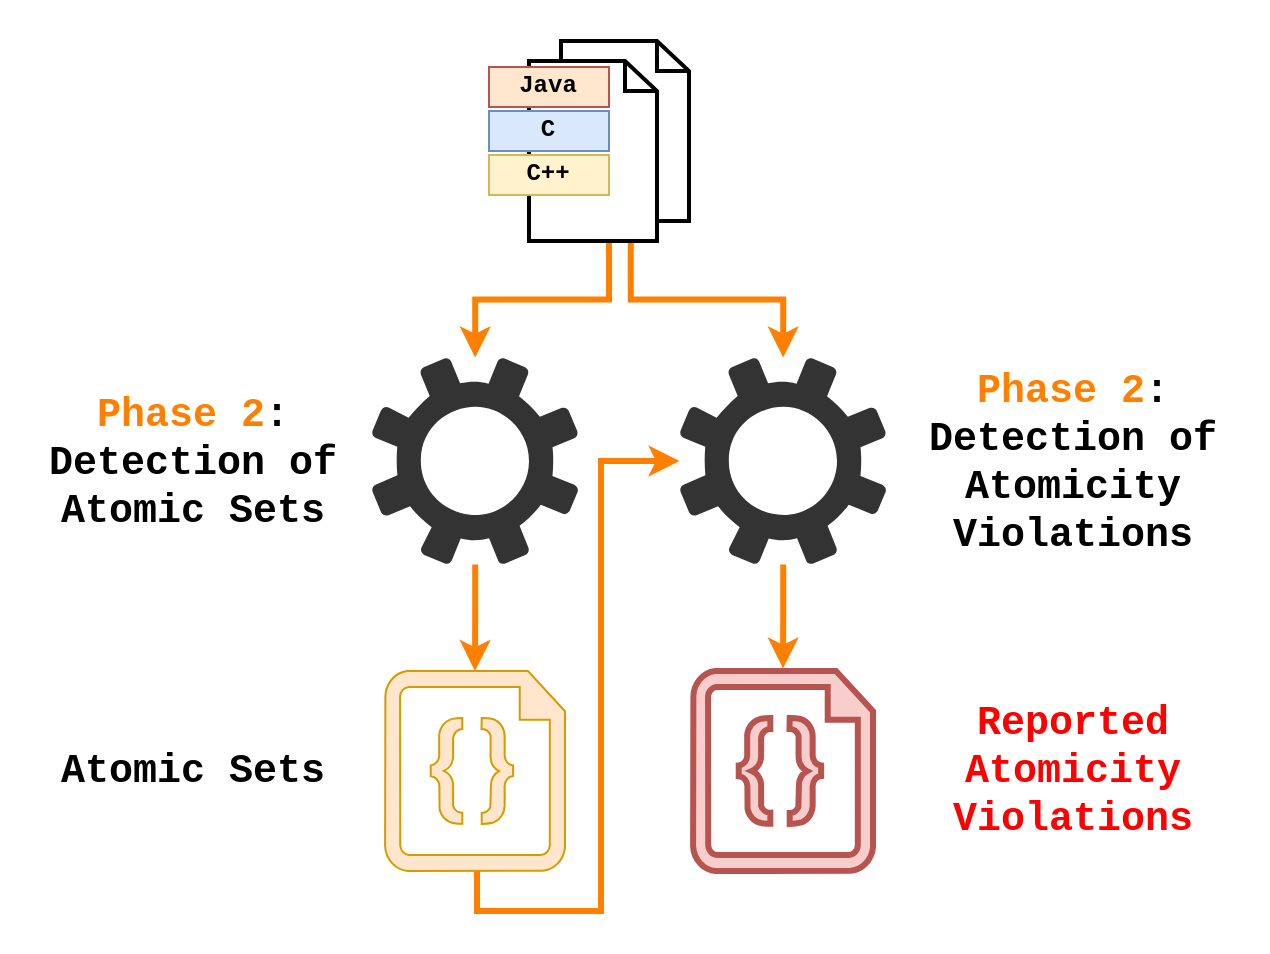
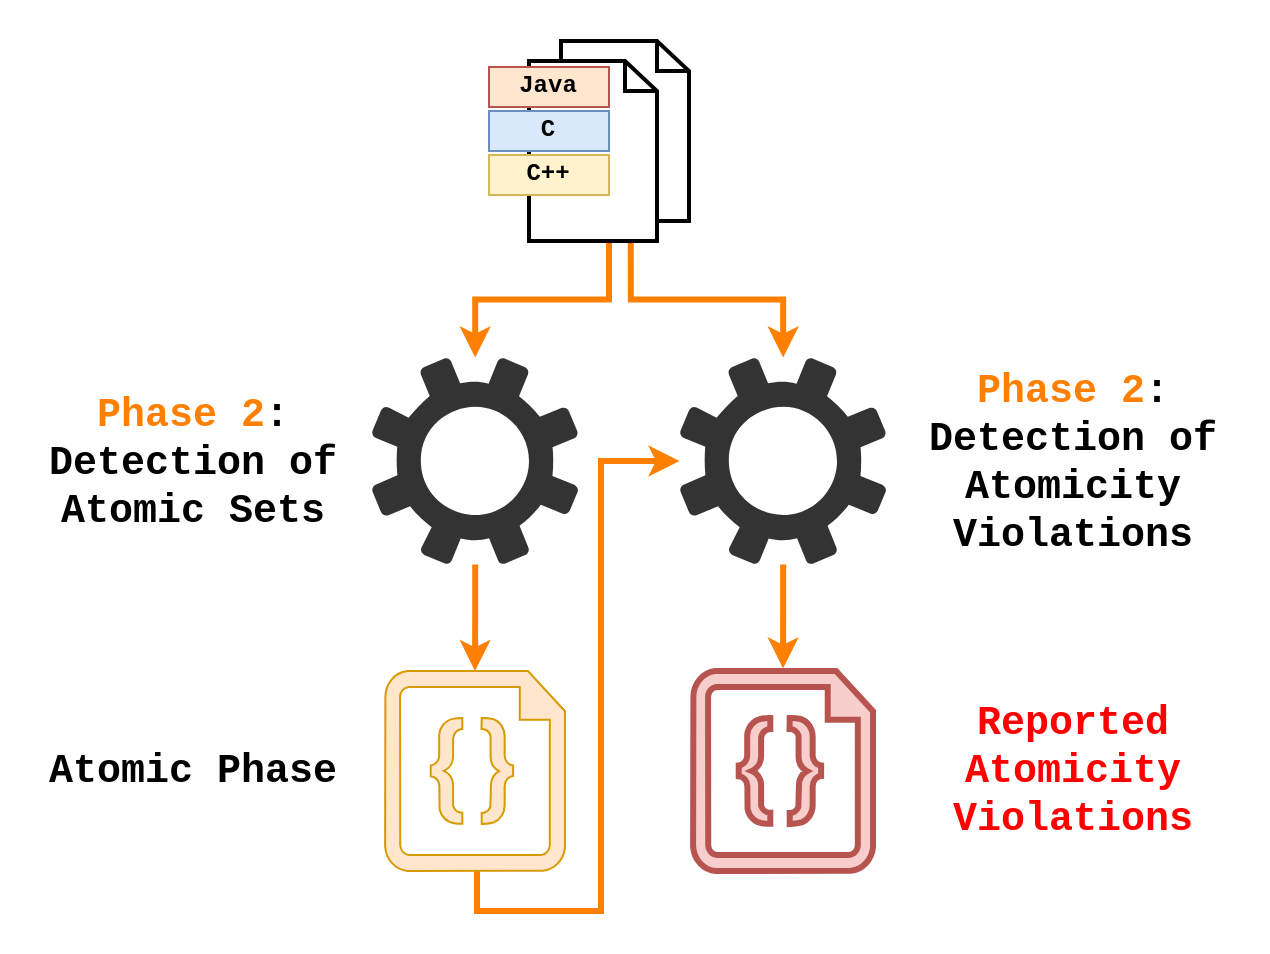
node "Atomic Sets": label "Atomic Sets" -> "Atomic Phase"
